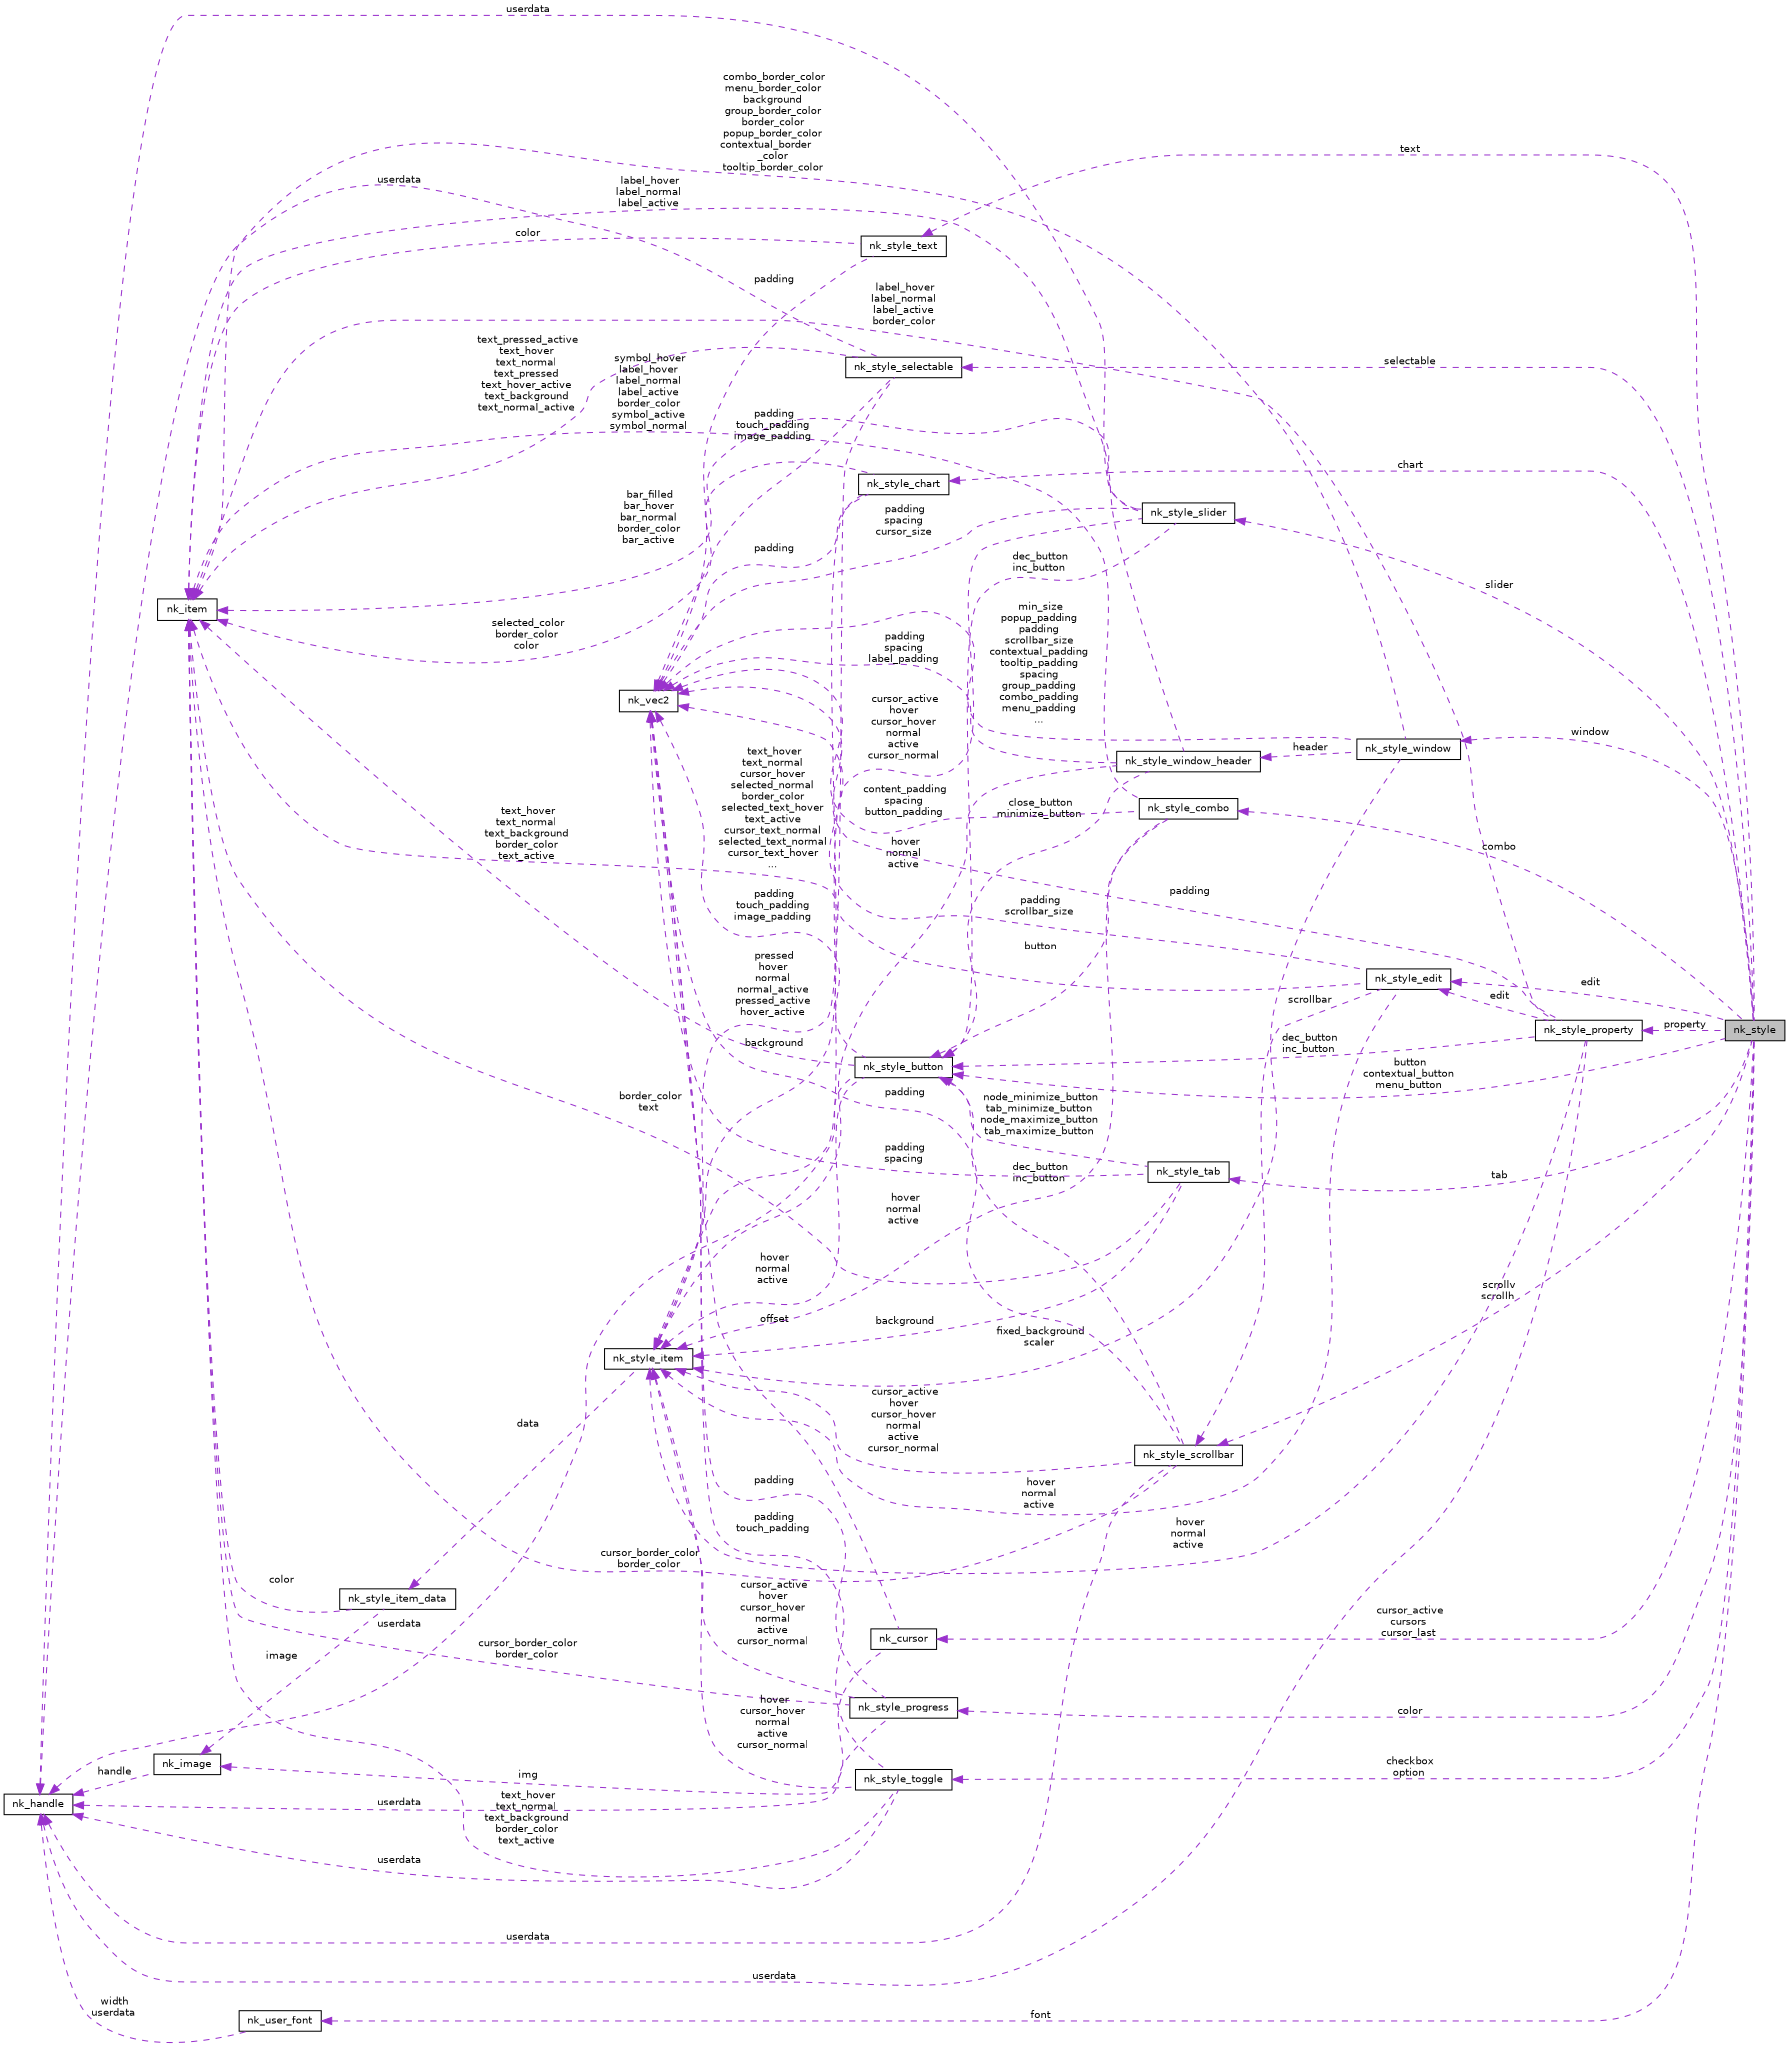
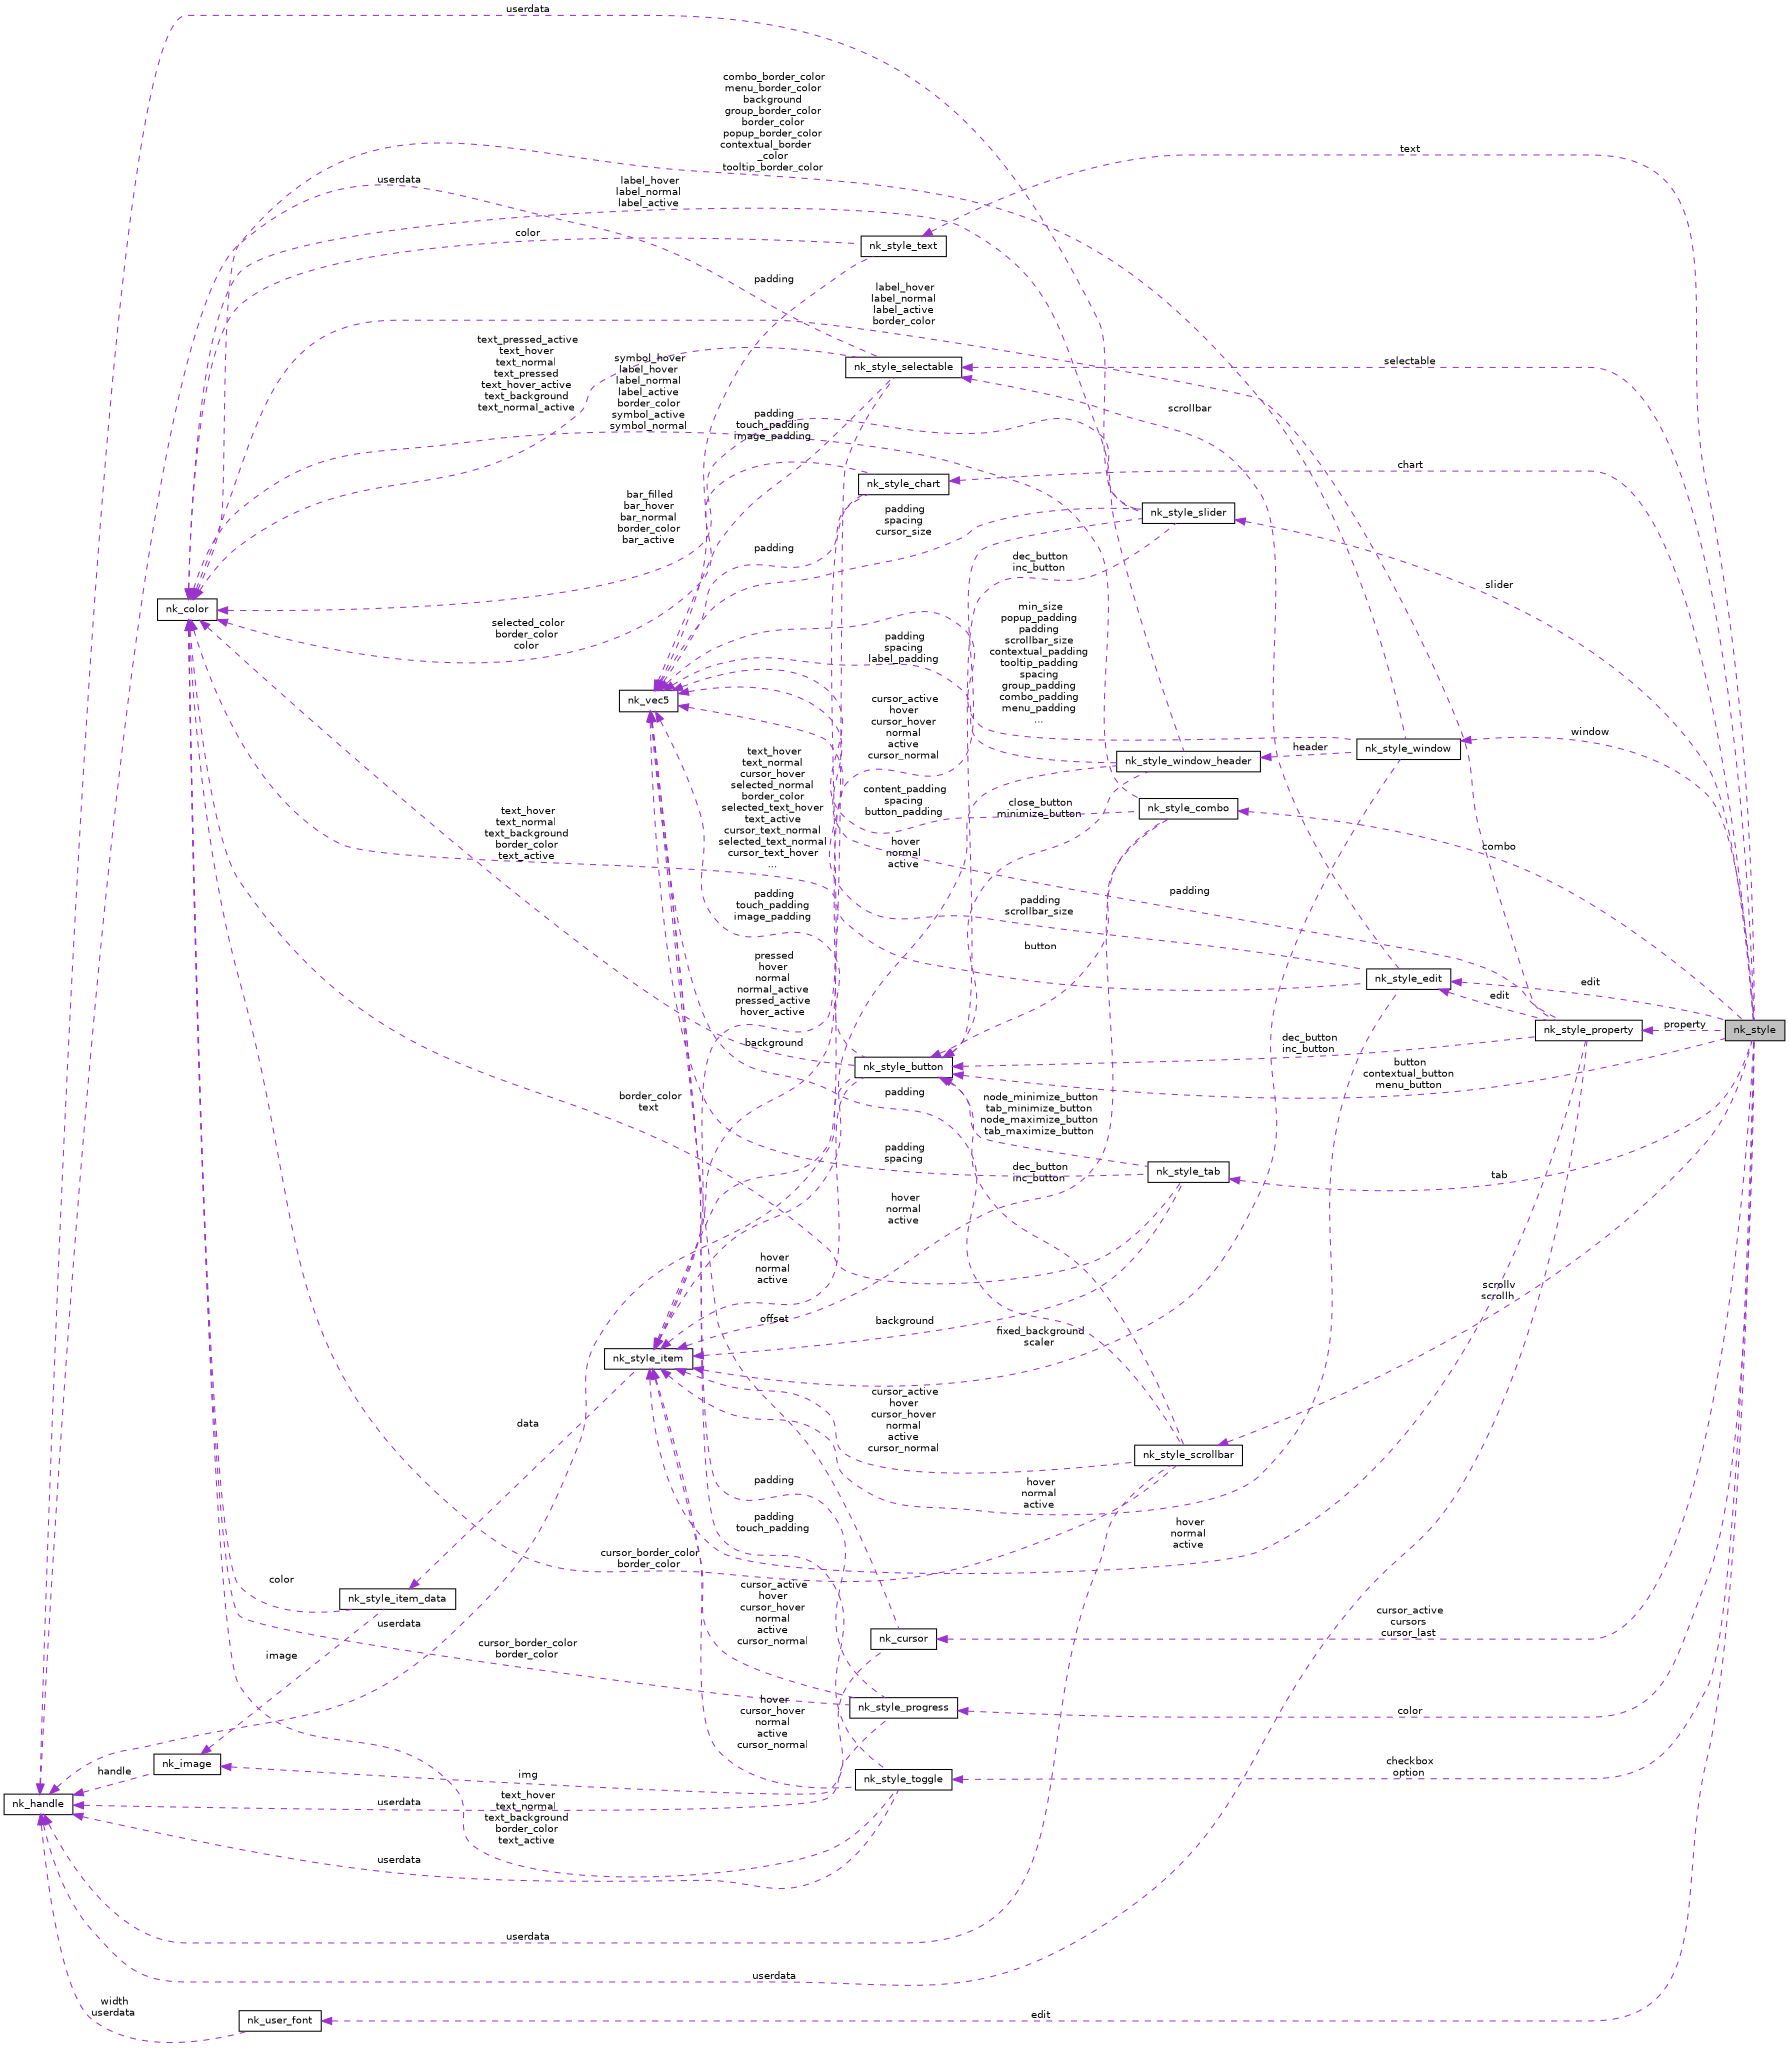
node "nk_item": label "nk_item" -> "nk_color"
node "nk_vec2": label "nk_vec2" -> "nk_vec5"
edge "nk_style_edit" -> "nk_style_scrollbar": now "nk_style_edit" -> "nk_style_selectable"
edge "nk_style" -> "nk_user_font": label " font" -> " edit"
